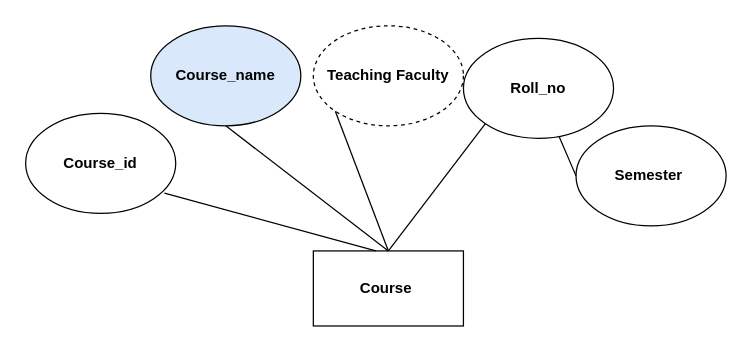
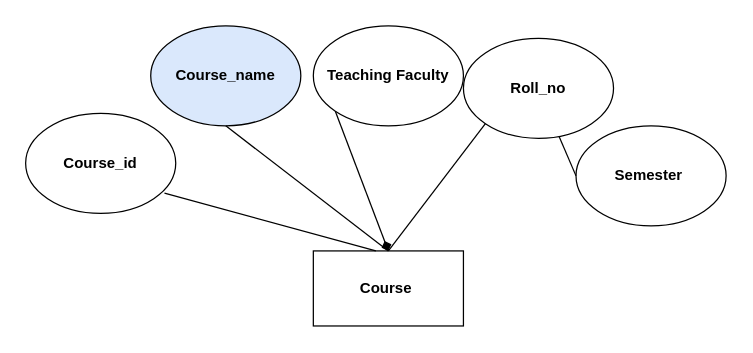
node "Teaching Faculty": style dashed -> solid
edge "Teaching Faculty" -- "Course": arrowhead none -> diamond
